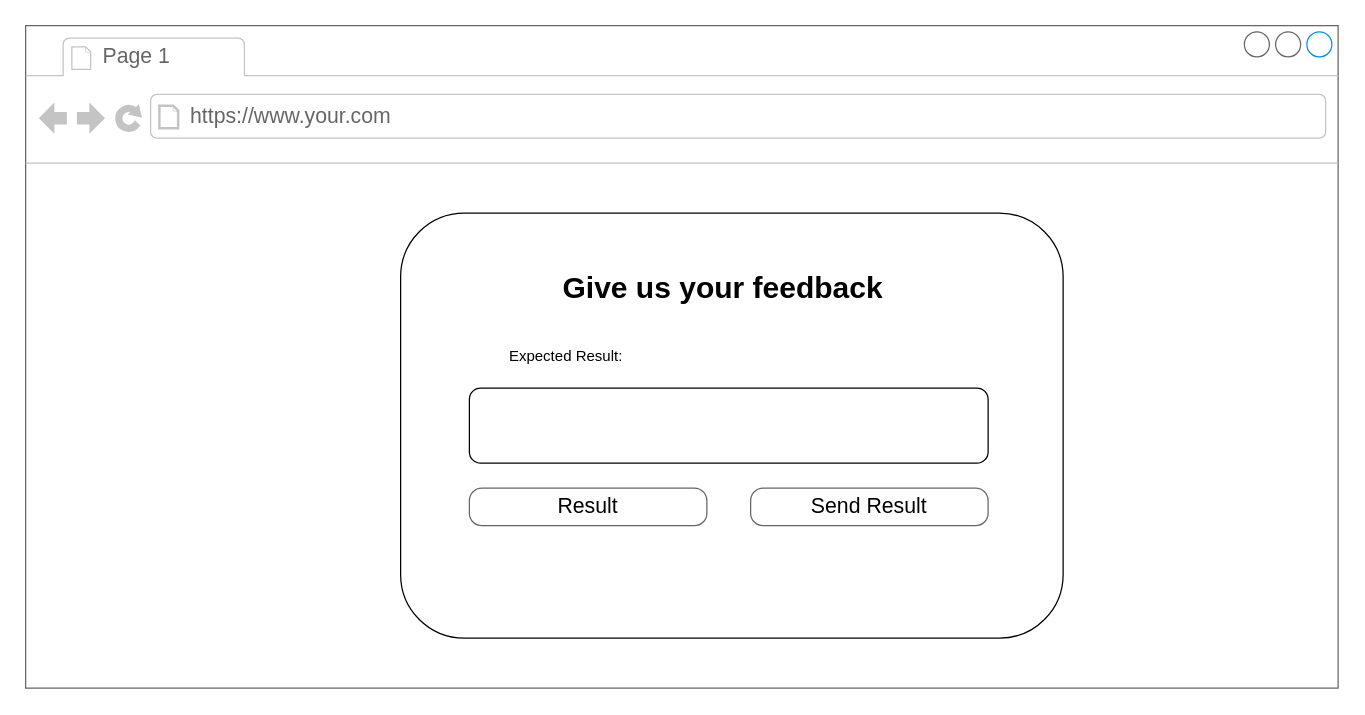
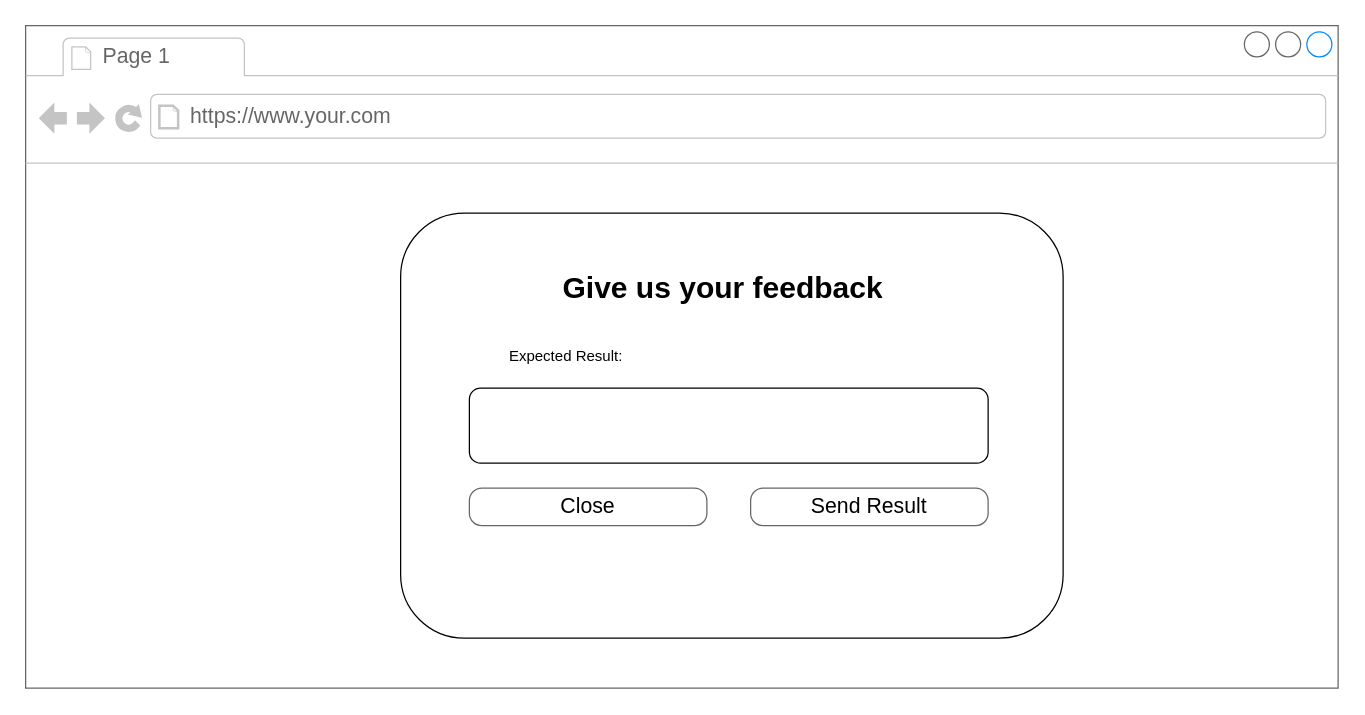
node "Result": label "Result" -> "Close"
